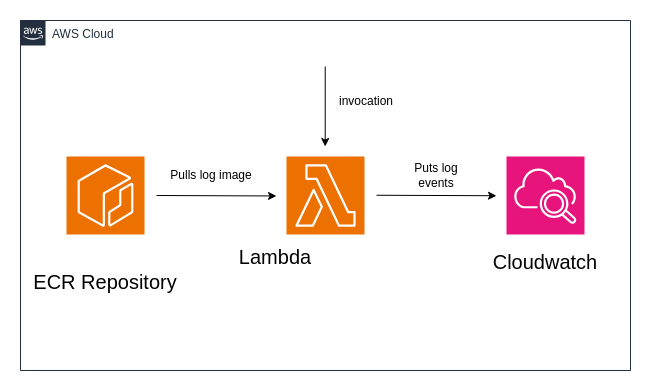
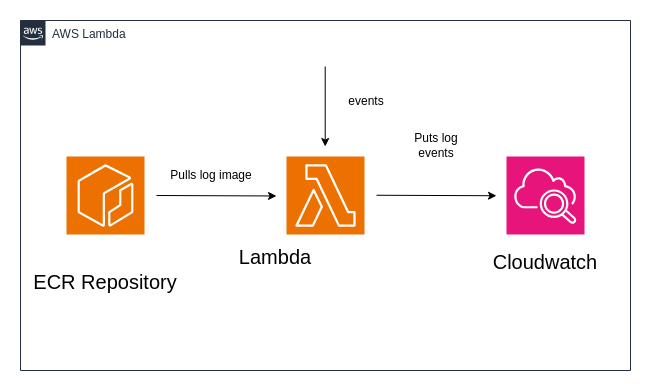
node "AWS Cloud": label "AWS Cloud" -> "AWS Lambda"
node "invocation": label "invocation" -> "events"
node "Puts log events": moved (437, 176) -> (437, 146)
